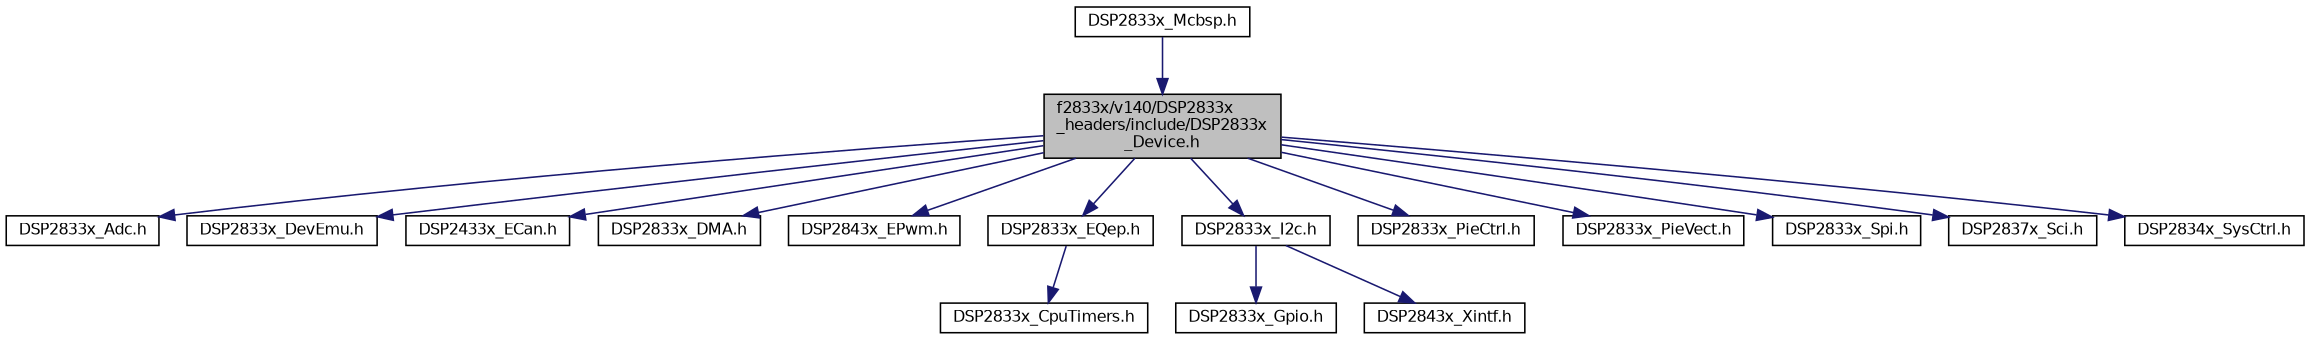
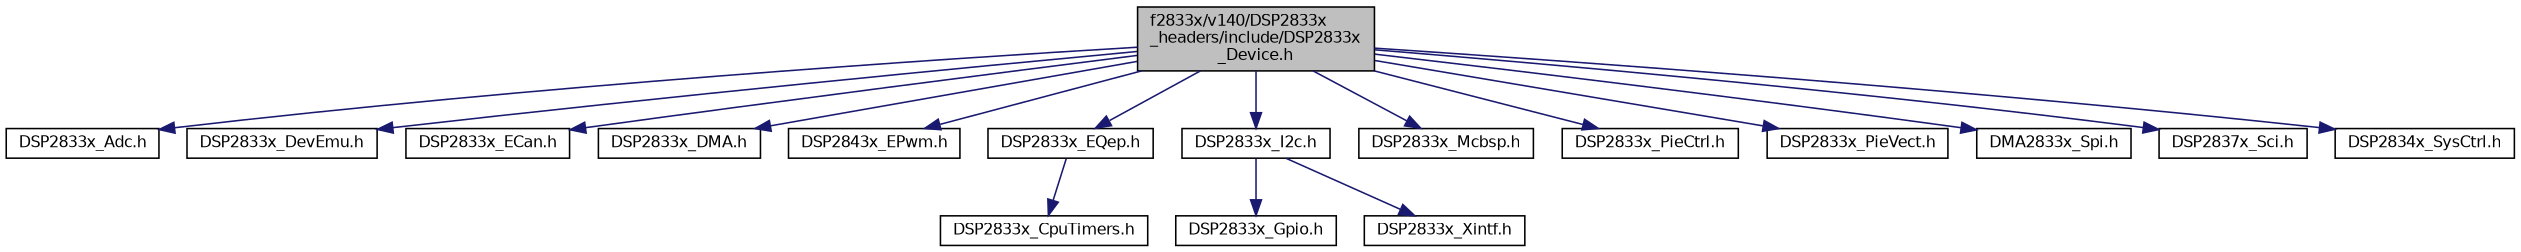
edge "DSP2833x_Mcbsp.h" -> "f2833x/v140/DSP2833x _headers/include/DSP2833x _Device.h": reversed
node "DSP2433x_ECan.h": label "DSP2433x_ECan.h" -> "DSP2833x_ECan.h"
node "DSP2833x_Spi.h": label "DSP2833x_Spi.h" -> "DMA2833x_Spi.h"
node "DSP2843x_Xintf.h": label "DSP2843x_Xintf.h" -> "DSP2833x_Xintf.h"
